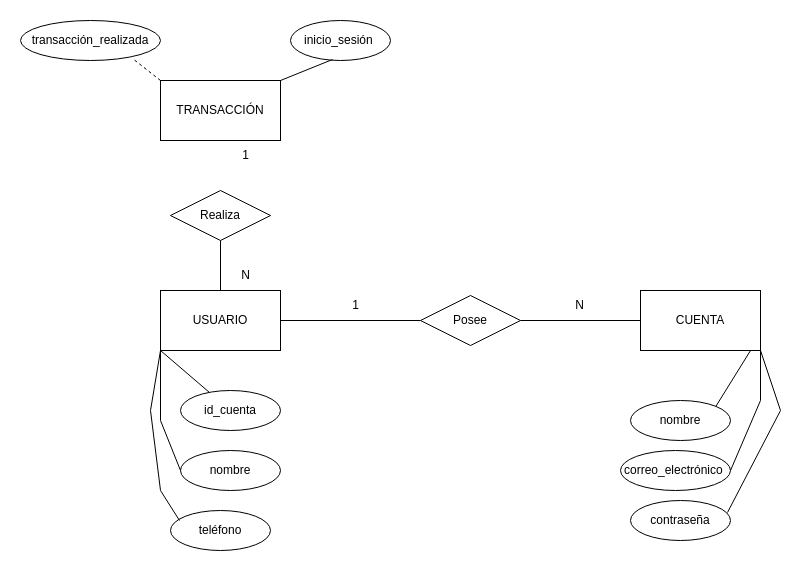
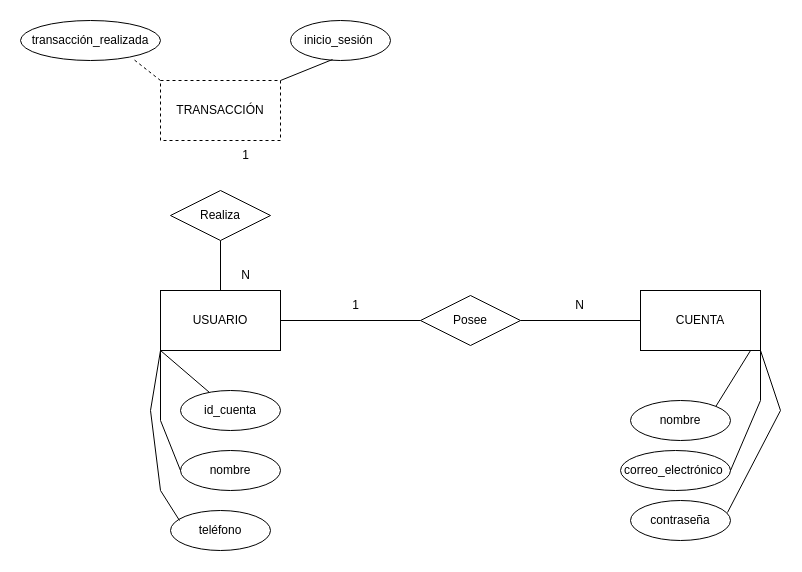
node "TRANSACCIÓN": style solid -> dashed
